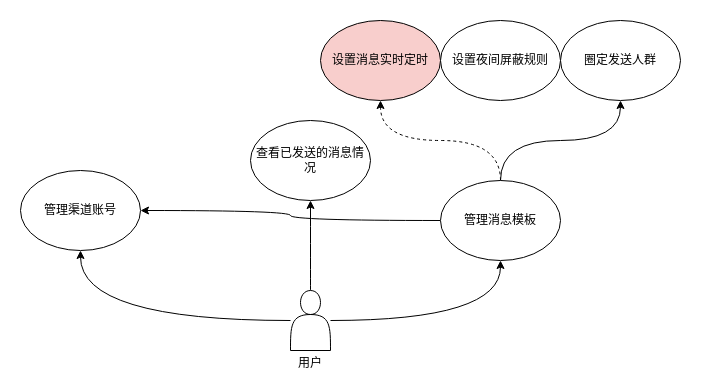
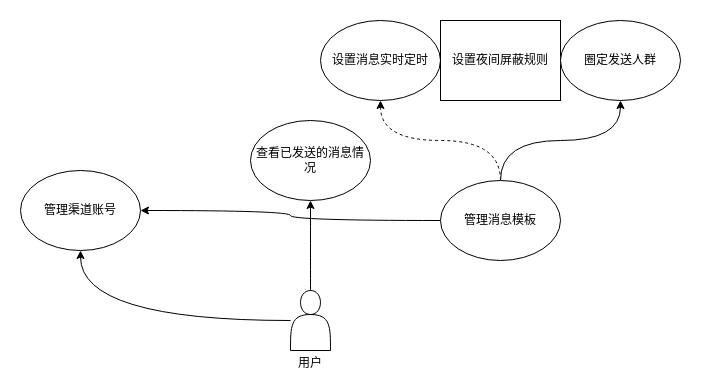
node "设置消息实时定时": fillcolor #f8cecc -> #ffffff
node "设置夜间屏蔽规则": shape ellipse -> rectangle
edge "用户" -> "管理消息模板": removed
